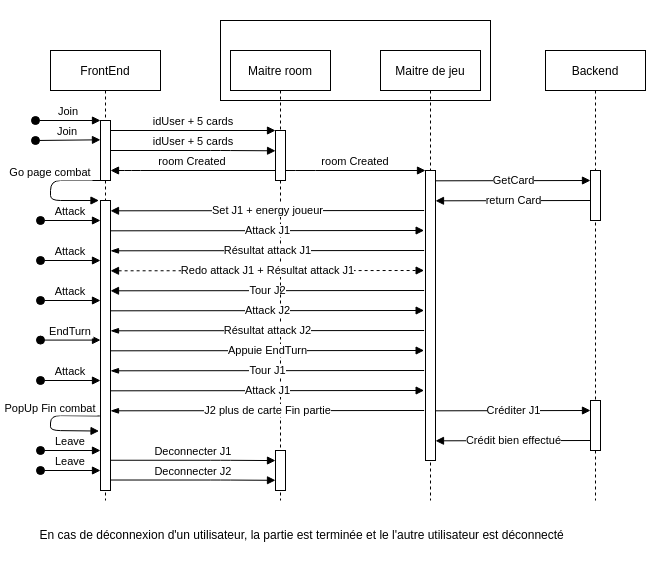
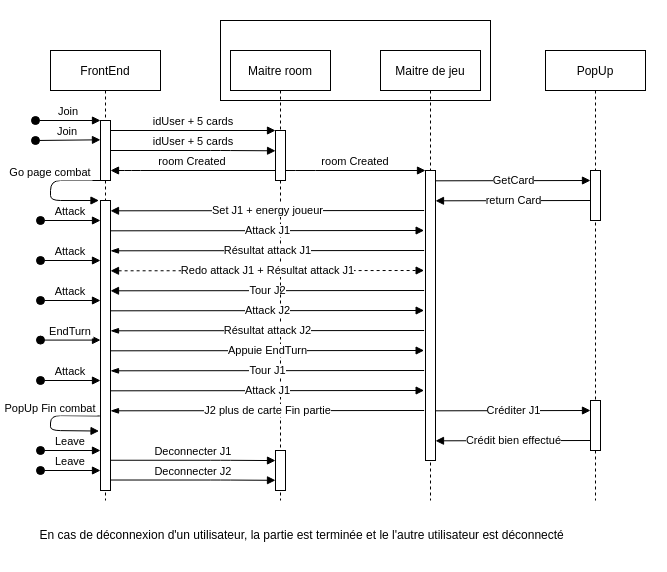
node "Backend": label "Backend" -> "PopUp"
